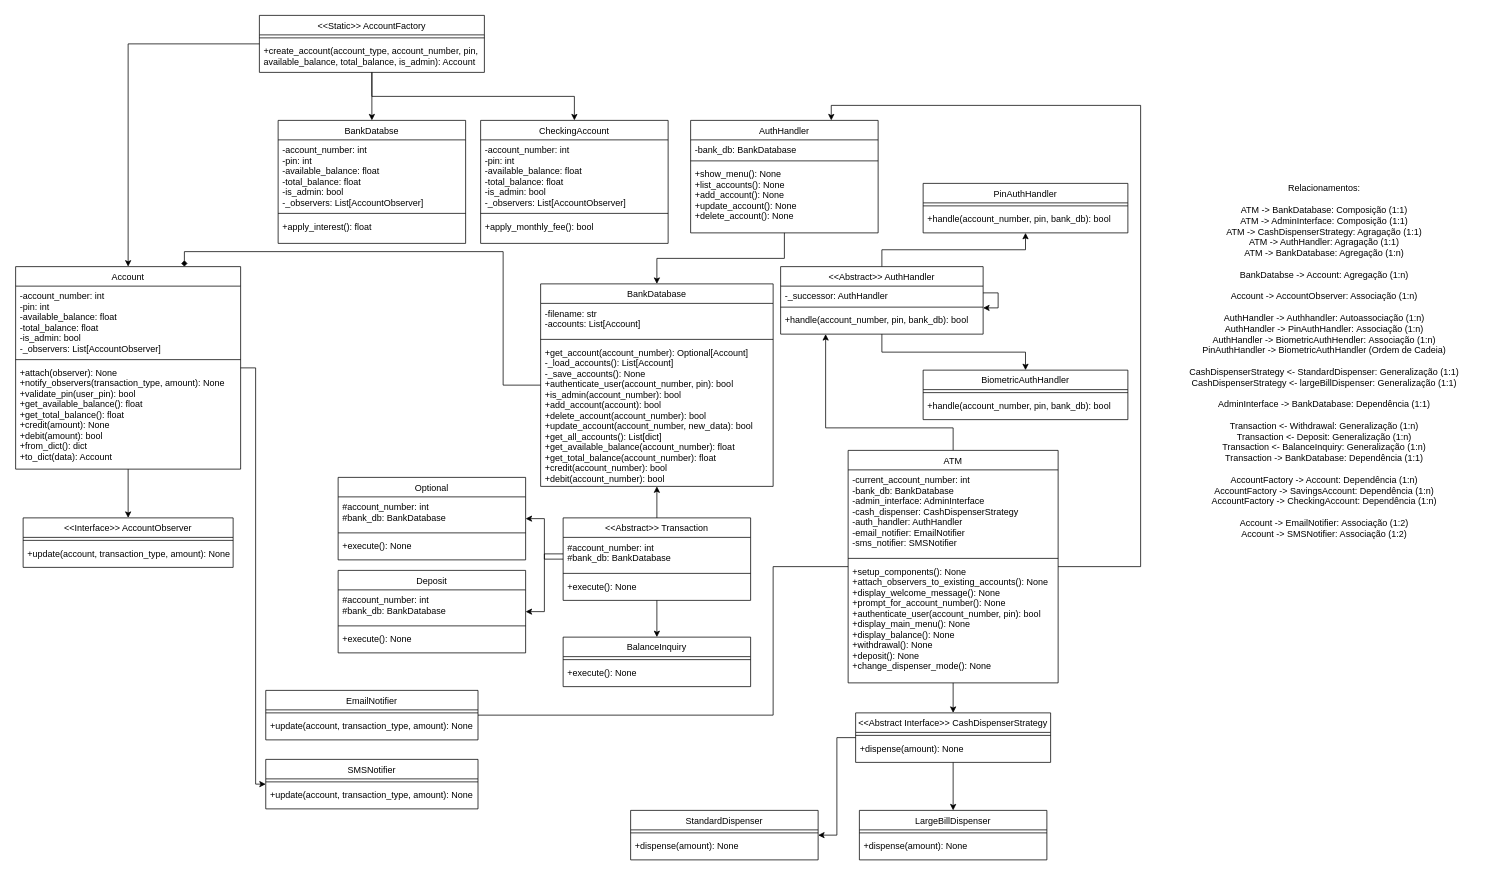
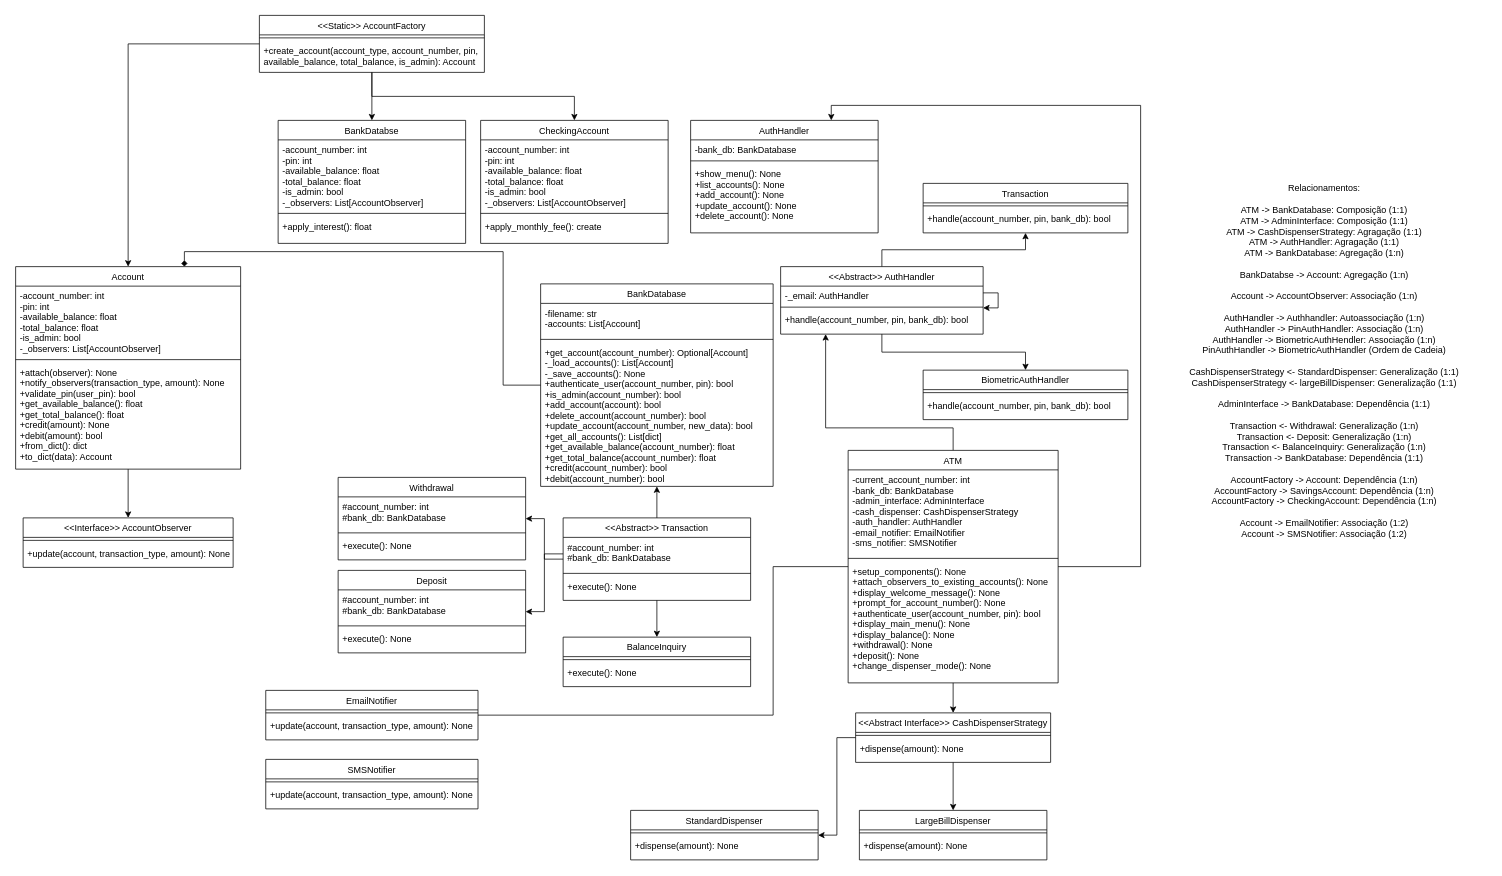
node "PinAuthHandler": label "PinAuthHandler" -> "Transaction"
node "+apply_monthly_fee(): bool": label "+apply_monthly_fee(): bool" -> "+apply_monthly_fee(): create"
edge "AuthHandler" -> "BankDatabase": removed
node "-_successor: AuthHandler": label "-_successor: AuthHandler" -> "-_email: AuthHandler"
node "Optional": label "Optional" -> "Withdrawal"
edge "Account" -> "SMSNotifier": removed
